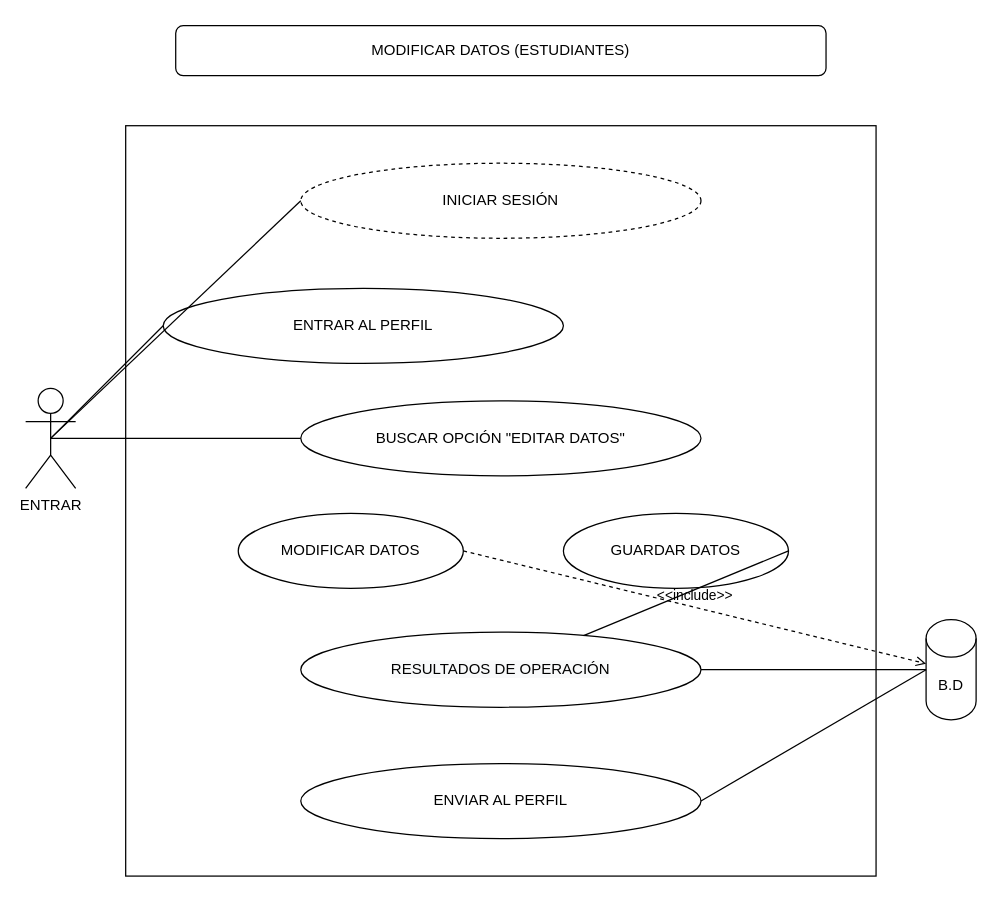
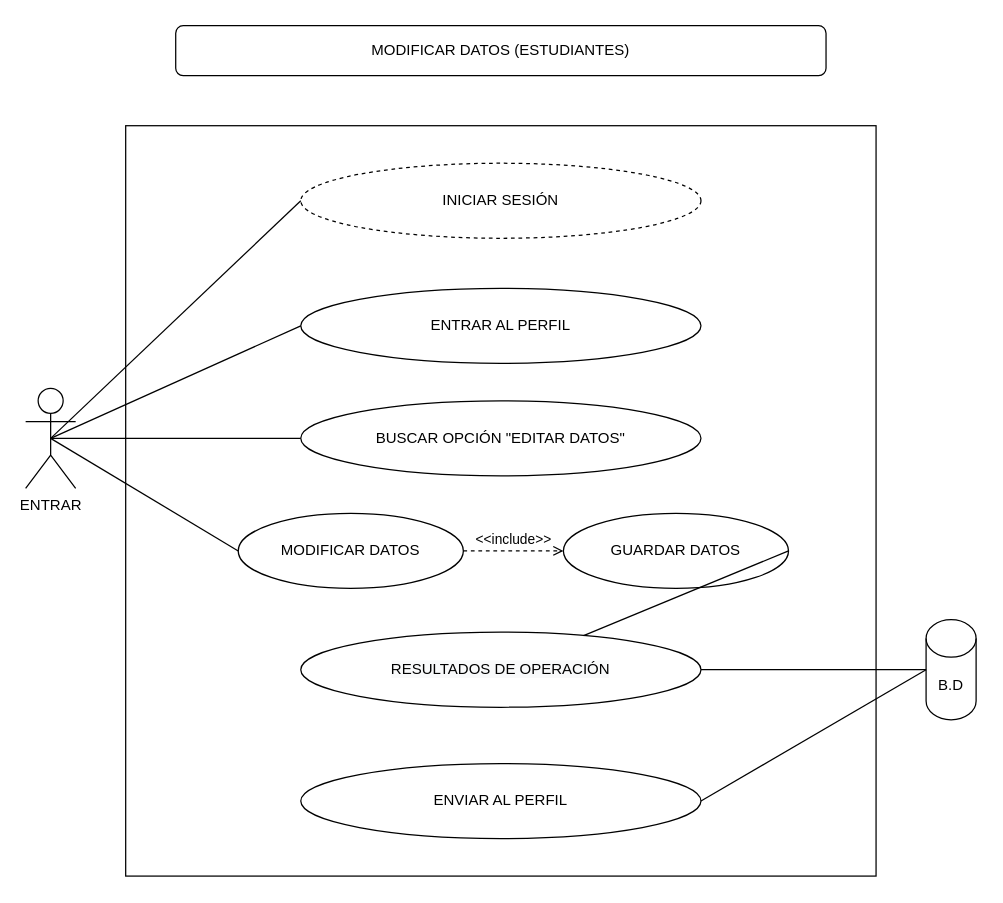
node "ENTRAR AL PERFIL": moved (363, 326) -> (501, 326)
edge "ENTRAR" -- "MODIFICAR DATOS": added
edge "MODIFICAR DATOS" -> "B.D": now "MODIFICAR DATOS" -> "GUARDAR DATOS"
